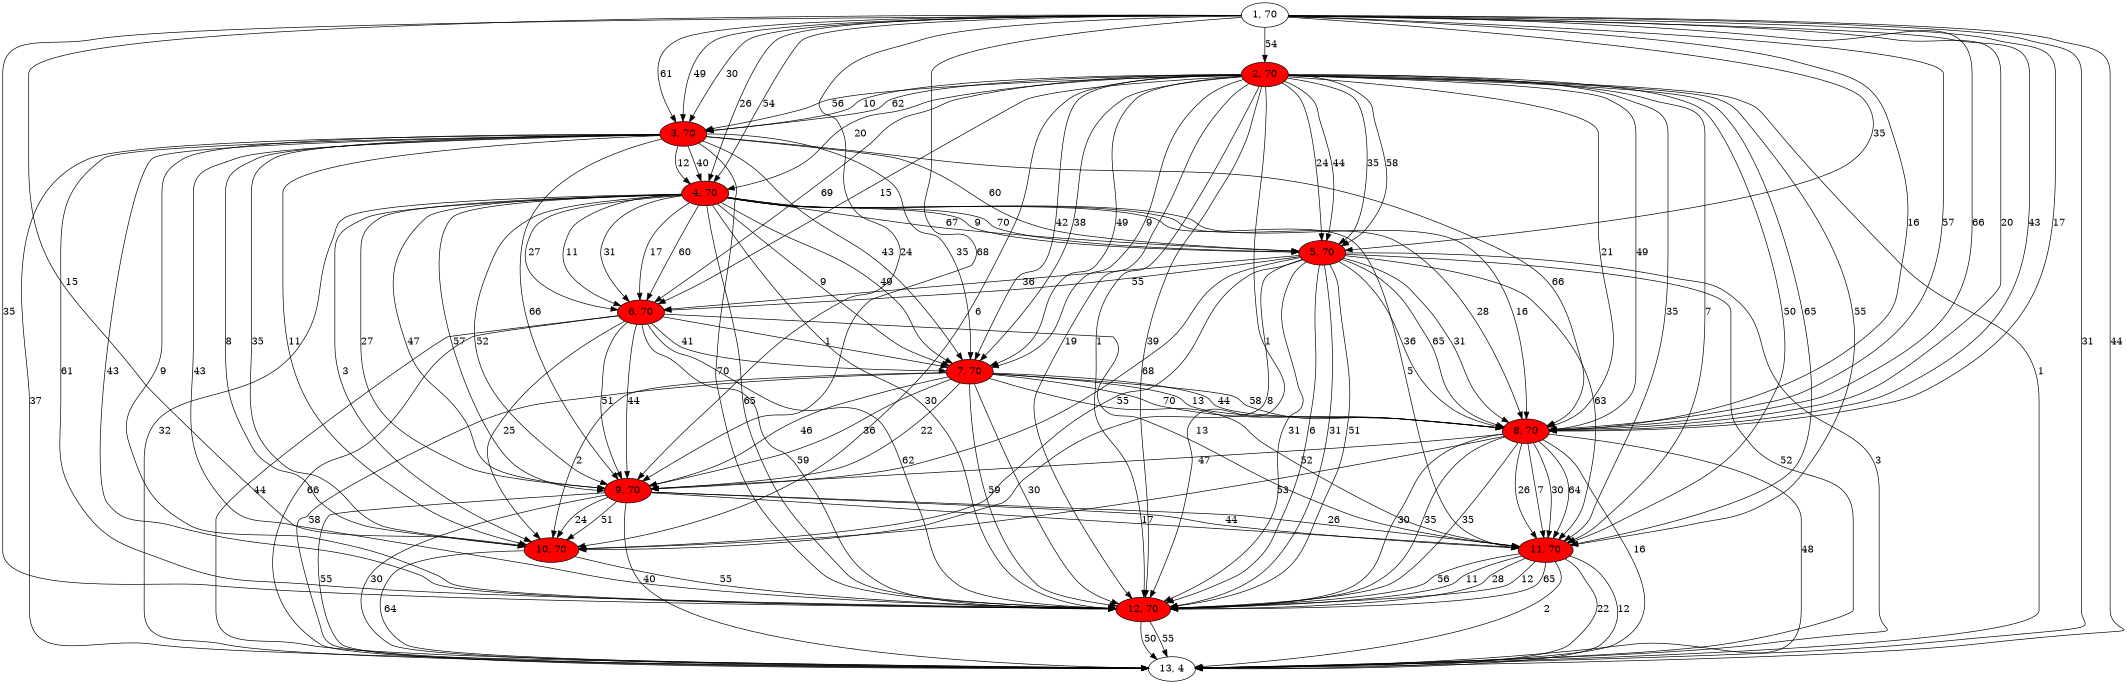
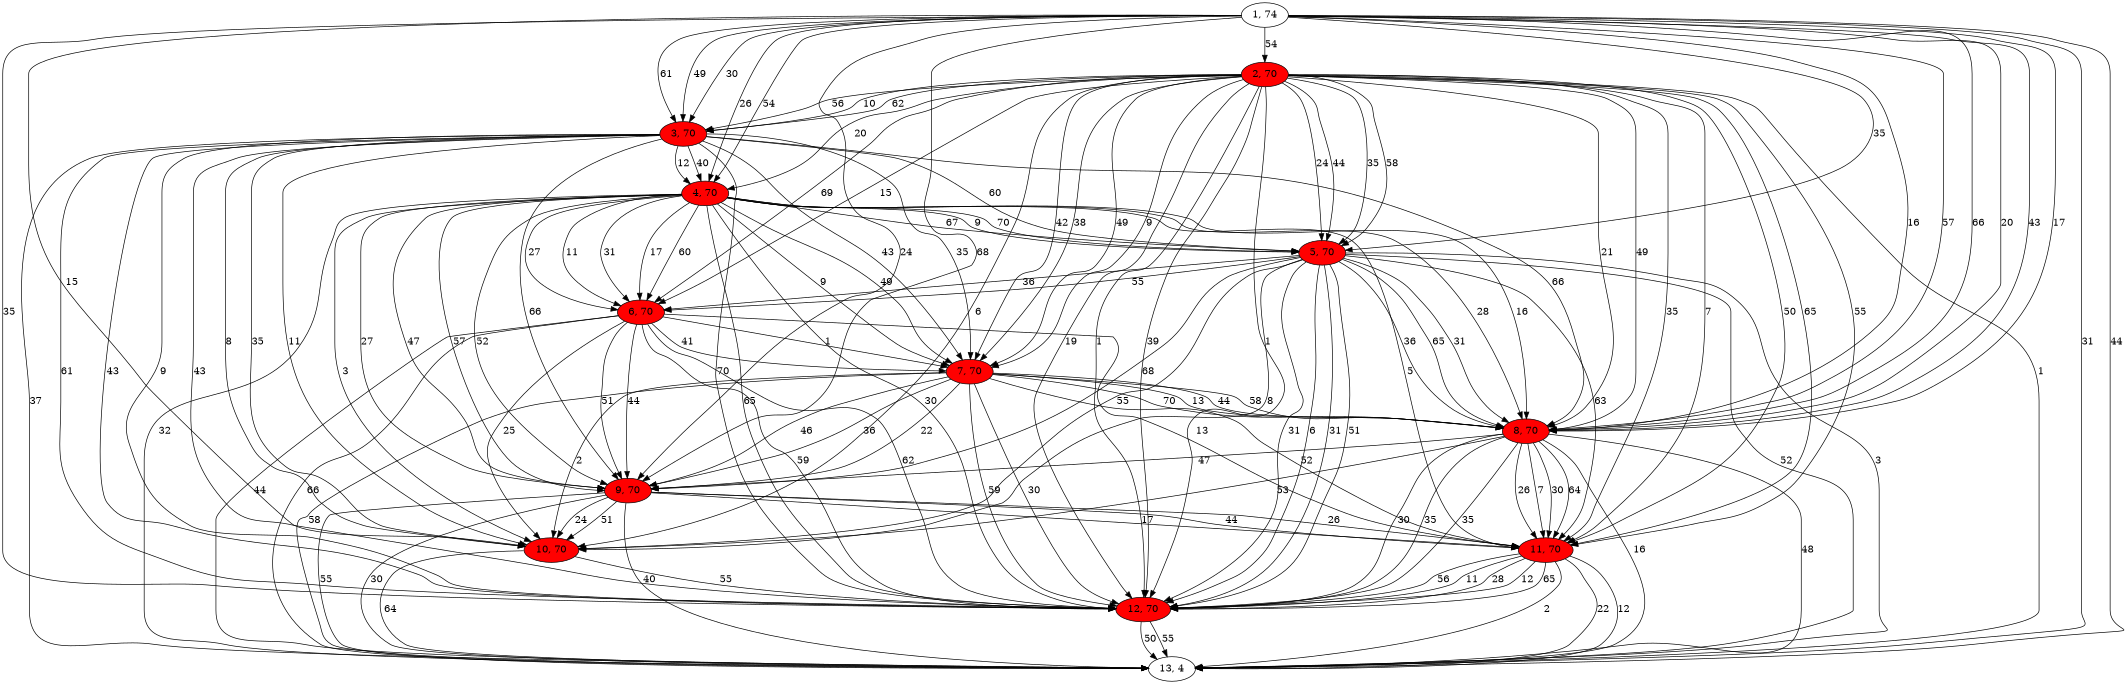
node "1, 70": label "1, 70" -> "1, 74"
